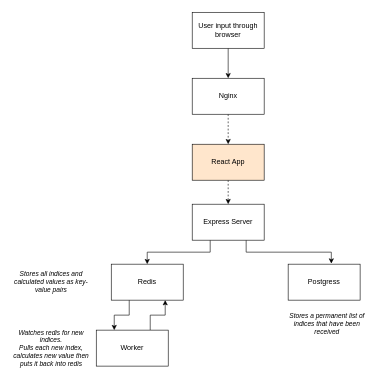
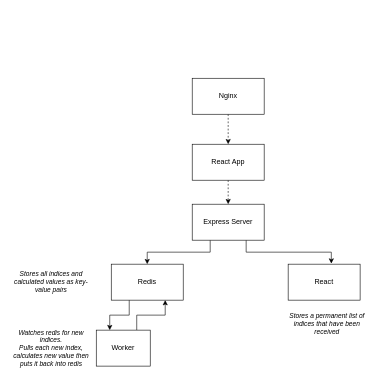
node "User input through browser": removed
edge "User input through browser" -> "Nginx": removed
node "React App": fillcolor #ffe6cc -> #ffffff
node "Postgress": label "Postgress" -> "React"
node "Worker": size 72x36 -> 54x36
